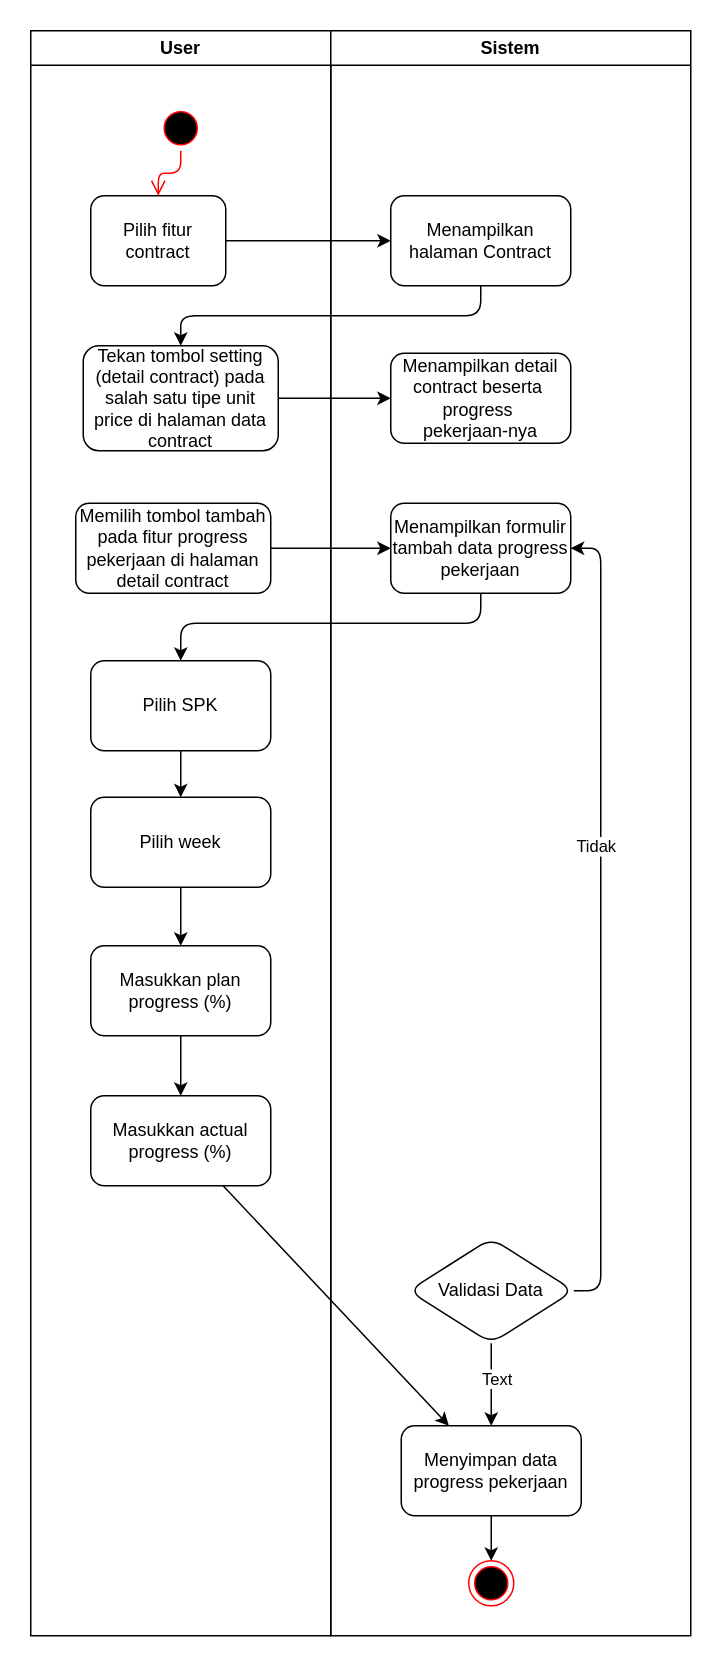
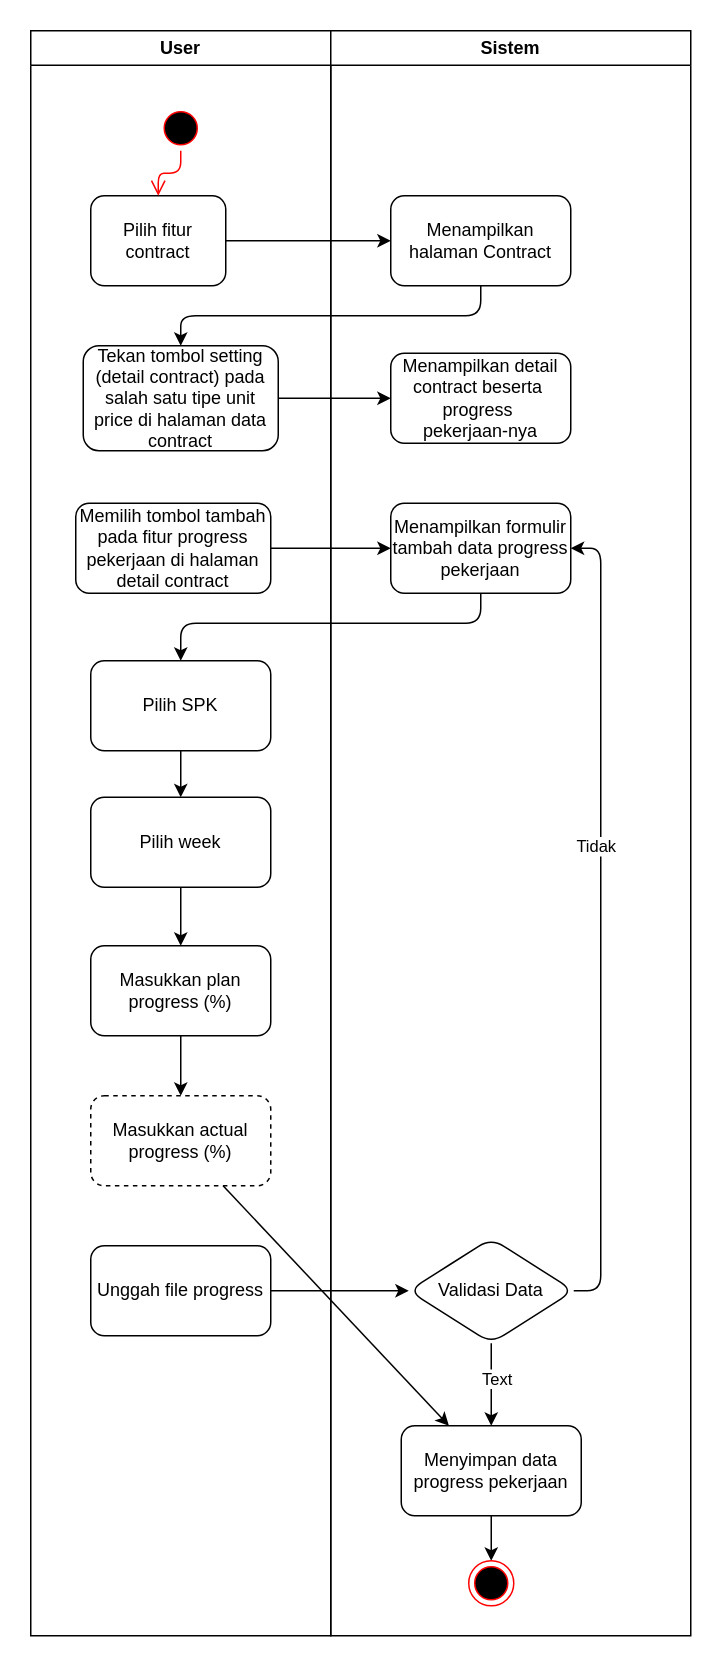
node "Masukkan actual progress (%)": style solid -> dashed
node "Unggah file progress": added
edge "Unggah file progress" -> "Validasi Data": added
